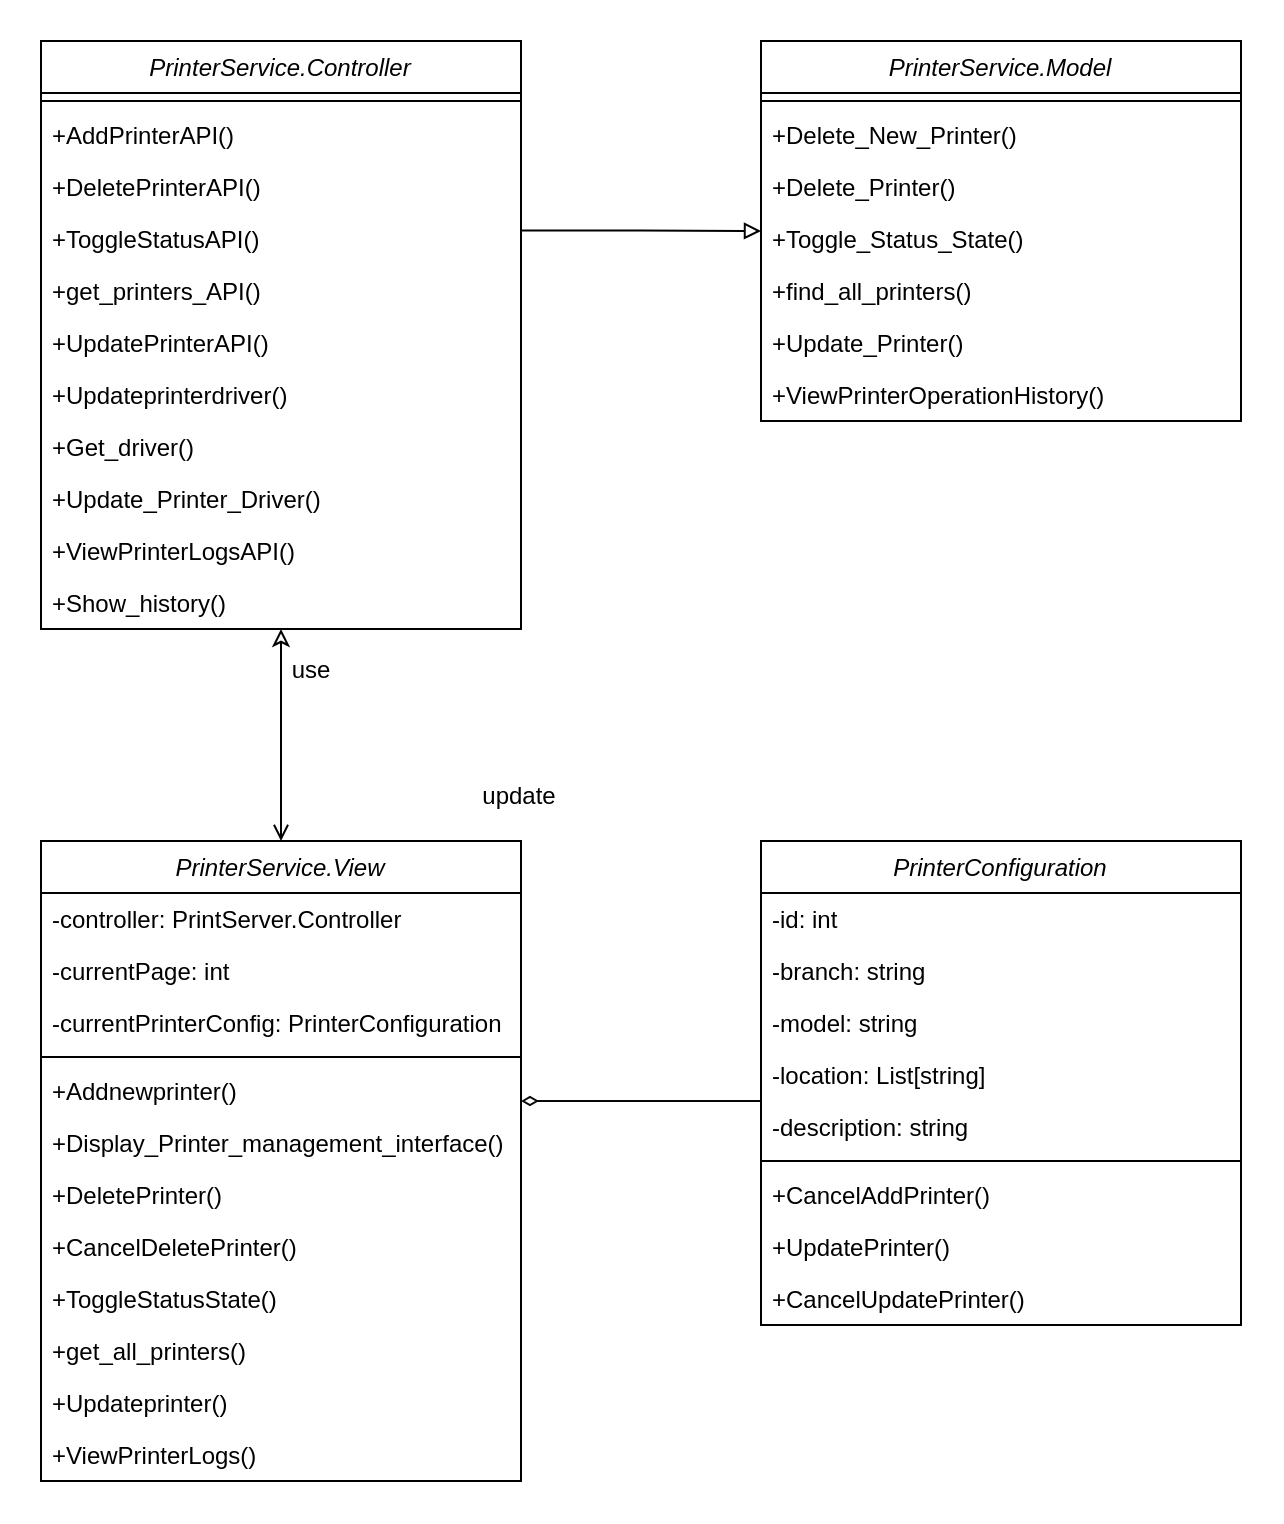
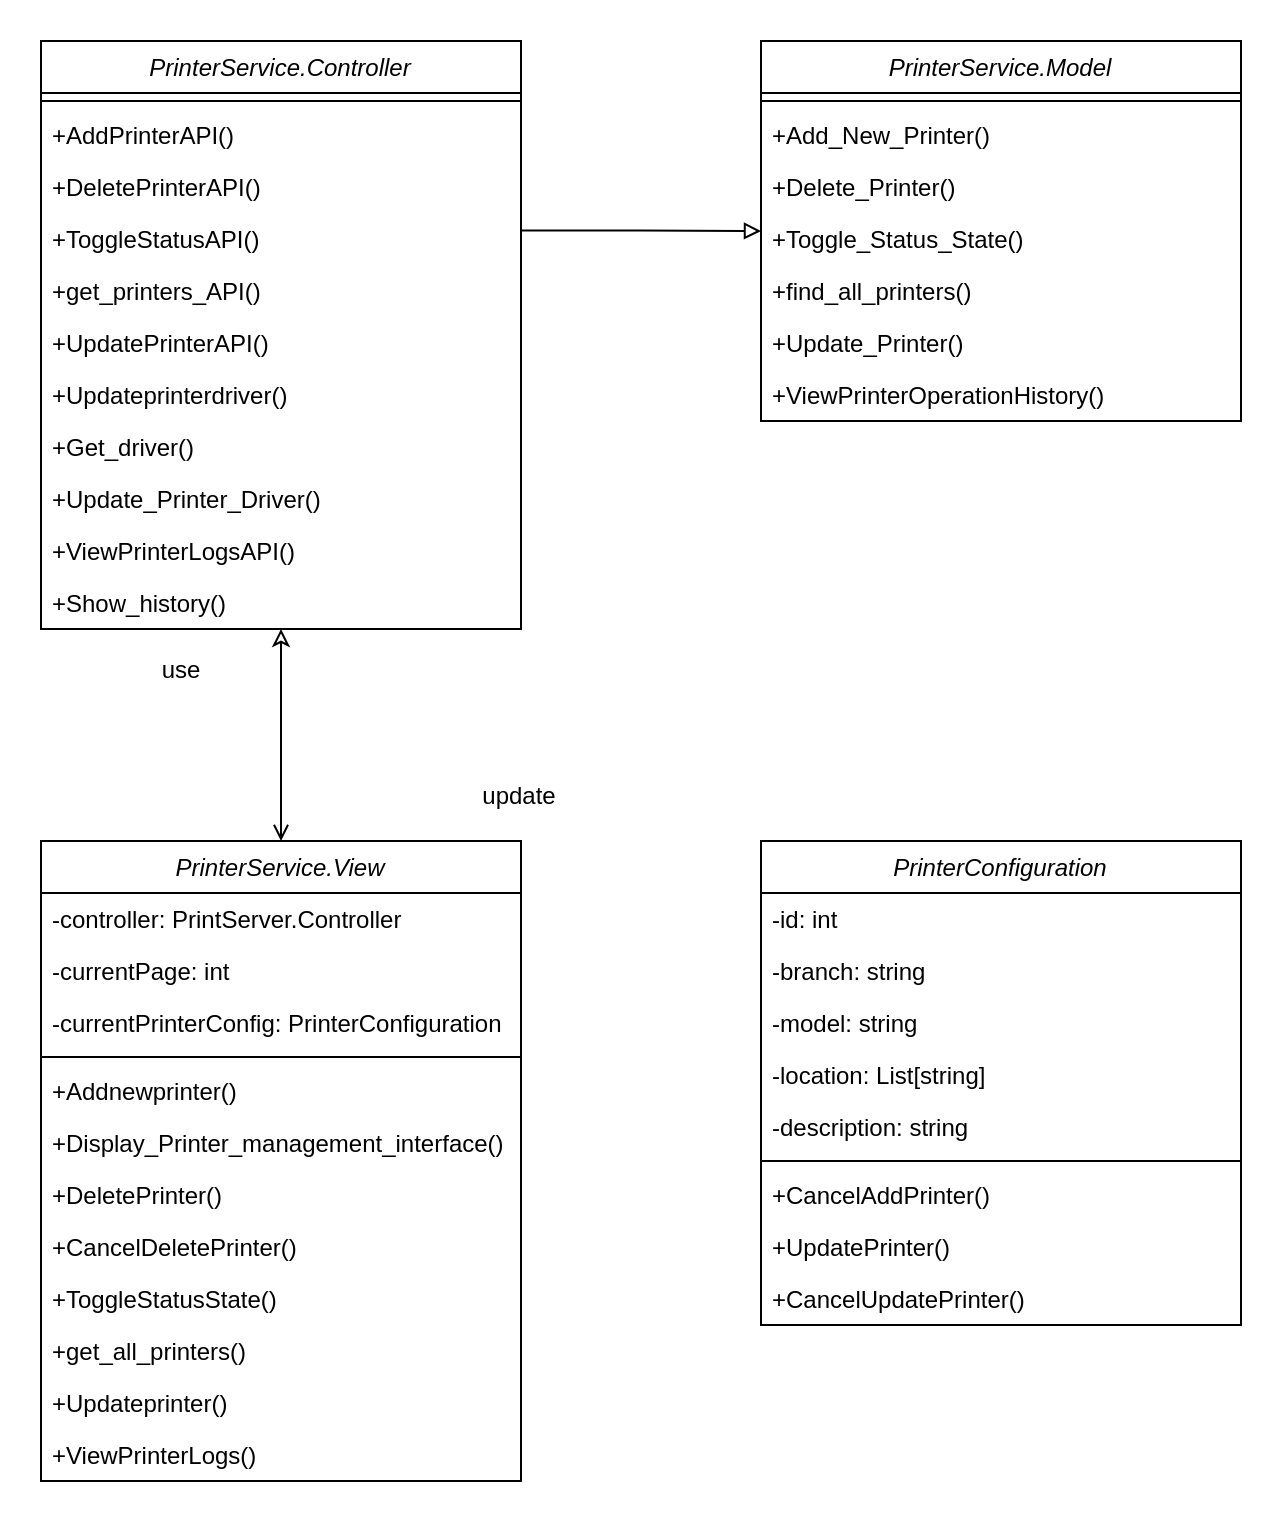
node "+Delete_New_Printer()": label "+Delete_New_Printer()" -> "+Add_New_Printer()"
node "use": moved (310, 671) -> (180, 671)
edge "PrinterConfiguration" -> "PrinterService.View": removed
